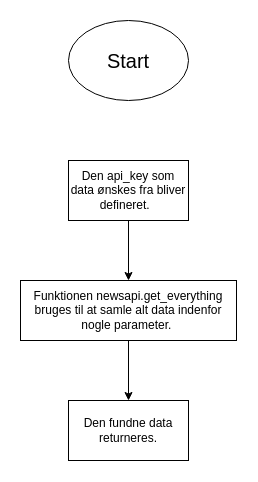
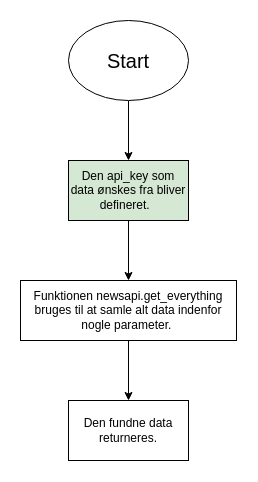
edge "Start" -> "Den api_key som data ønskes fra bliver defineret.": added
node "Den api_key som data ønskes fra bliver defineret.": fillcolor #ffffff -> #d5e8d4
